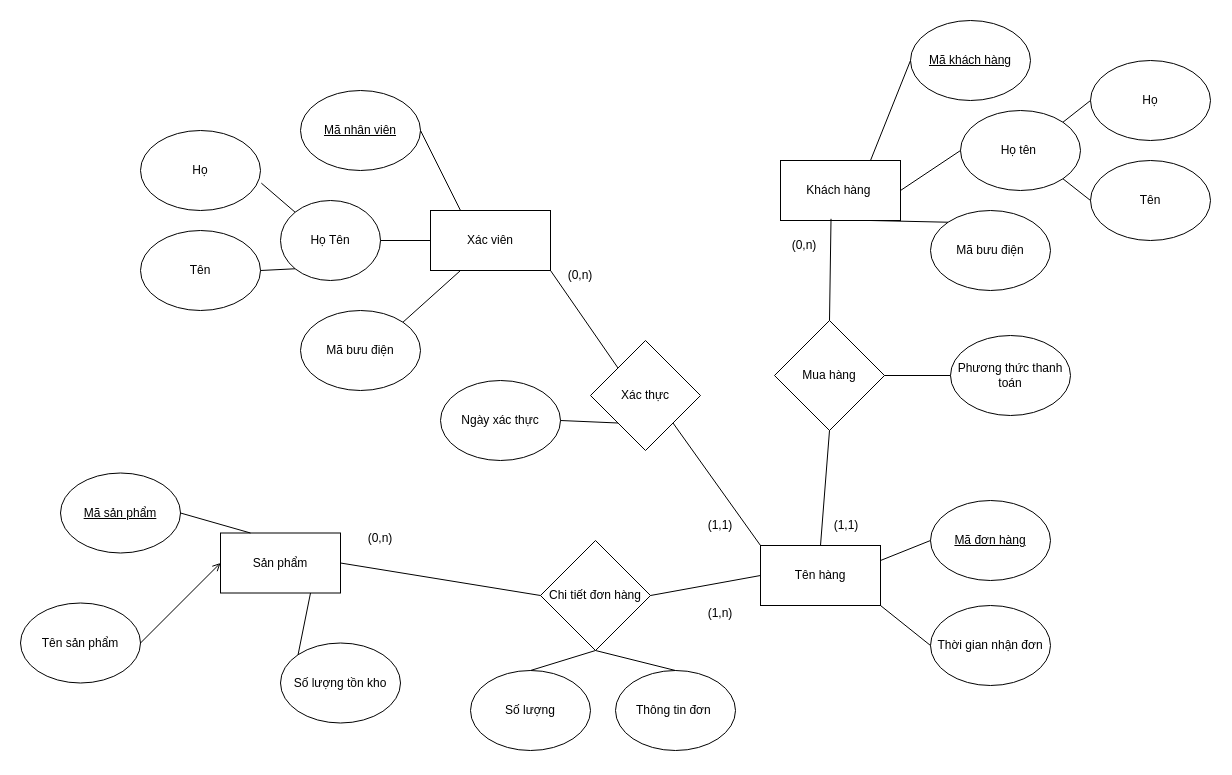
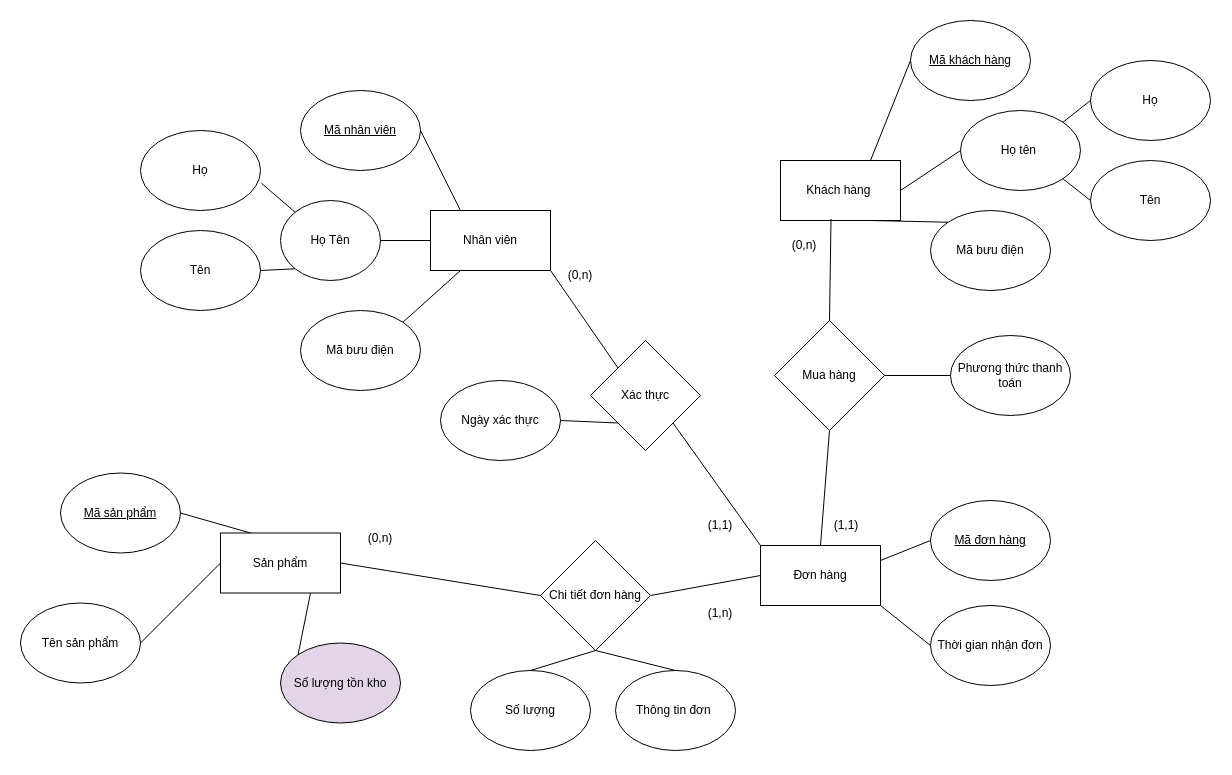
node "Xác viên": label "Xác viên" -> "Nhân viên"
edge "Tên sản phẩm" -> "Sản phẩm": arrowhead open -> none
node "Tên hàng": label "Tên hàng" -> "Đơn hàng"
node "Số lượng tồn kho": fillcolor #ffffff -> #e1d5e7
